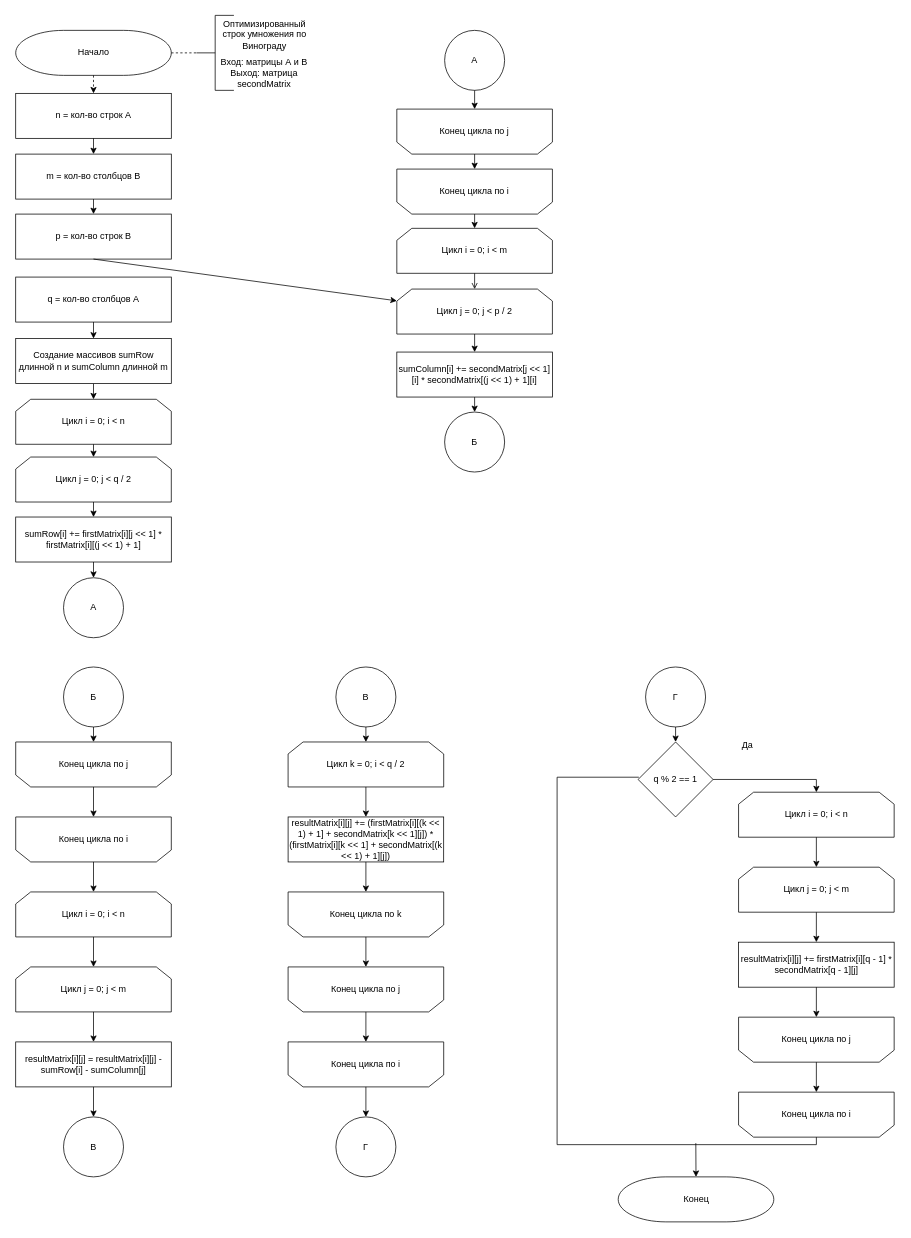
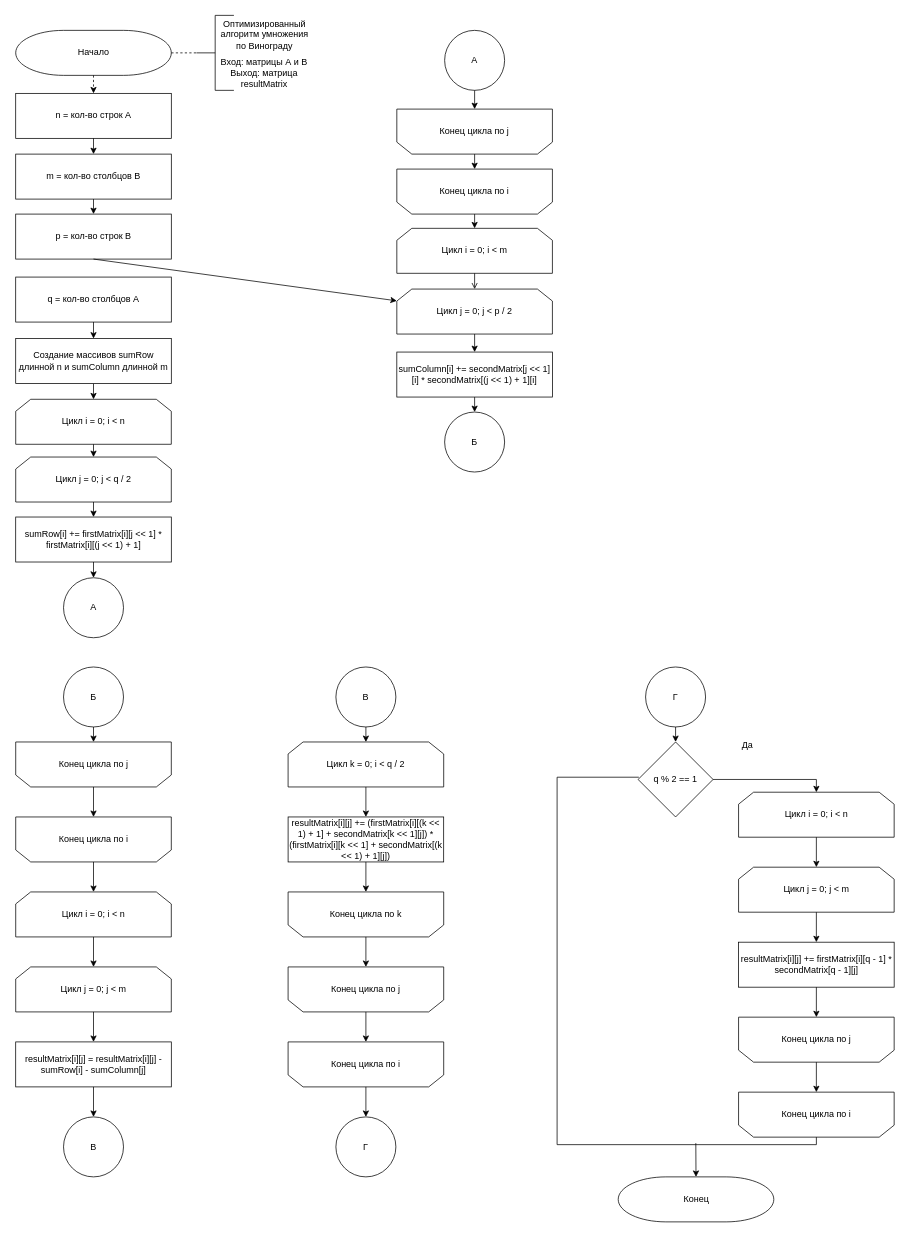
node "Оптимизированный строк умножения по Винограду": label "Оптимизированный строк умножения по Винограду" -> "Оптимизированный алгоритм умножения по Винограду"
node "Вход: матрицы А и В Выход: матрица secondMatrix": label "Вход: матрицы А и В Выход: матрица secondMatrix" -> "Вход: матрицы А и В Выход: матрица resultMatrix"
